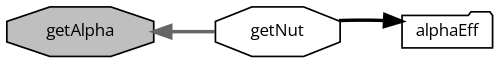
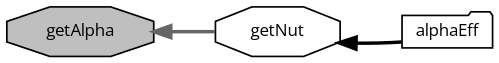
edge "getNut" -> "alphaEff": reversed
